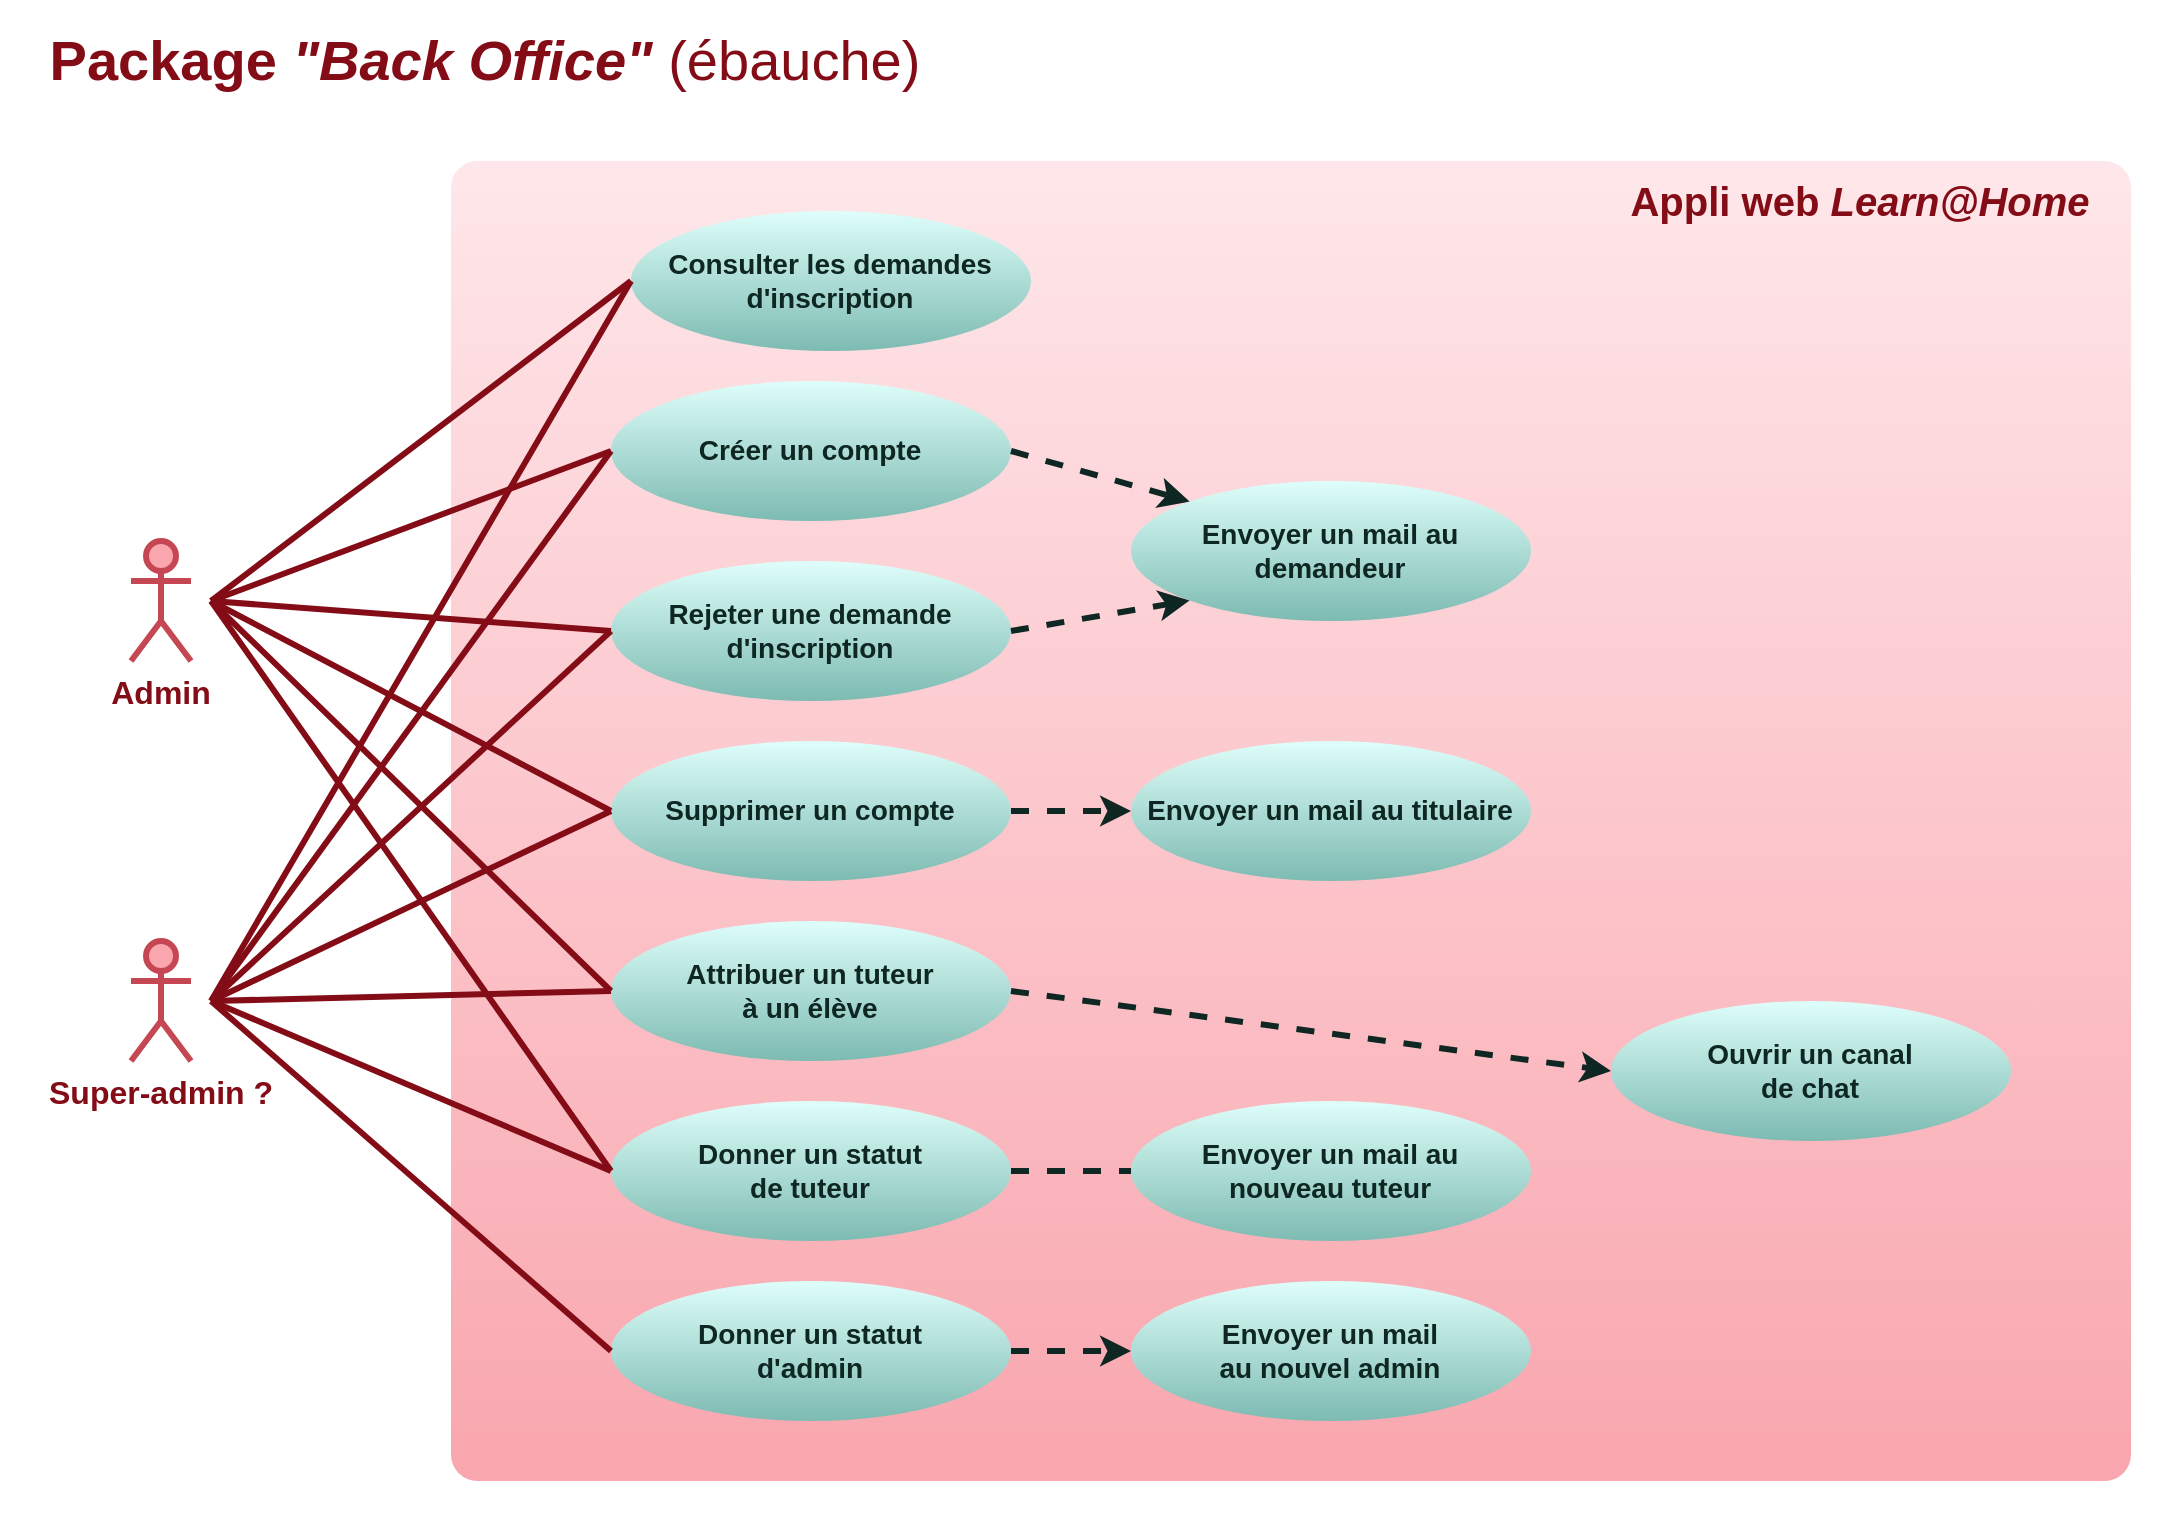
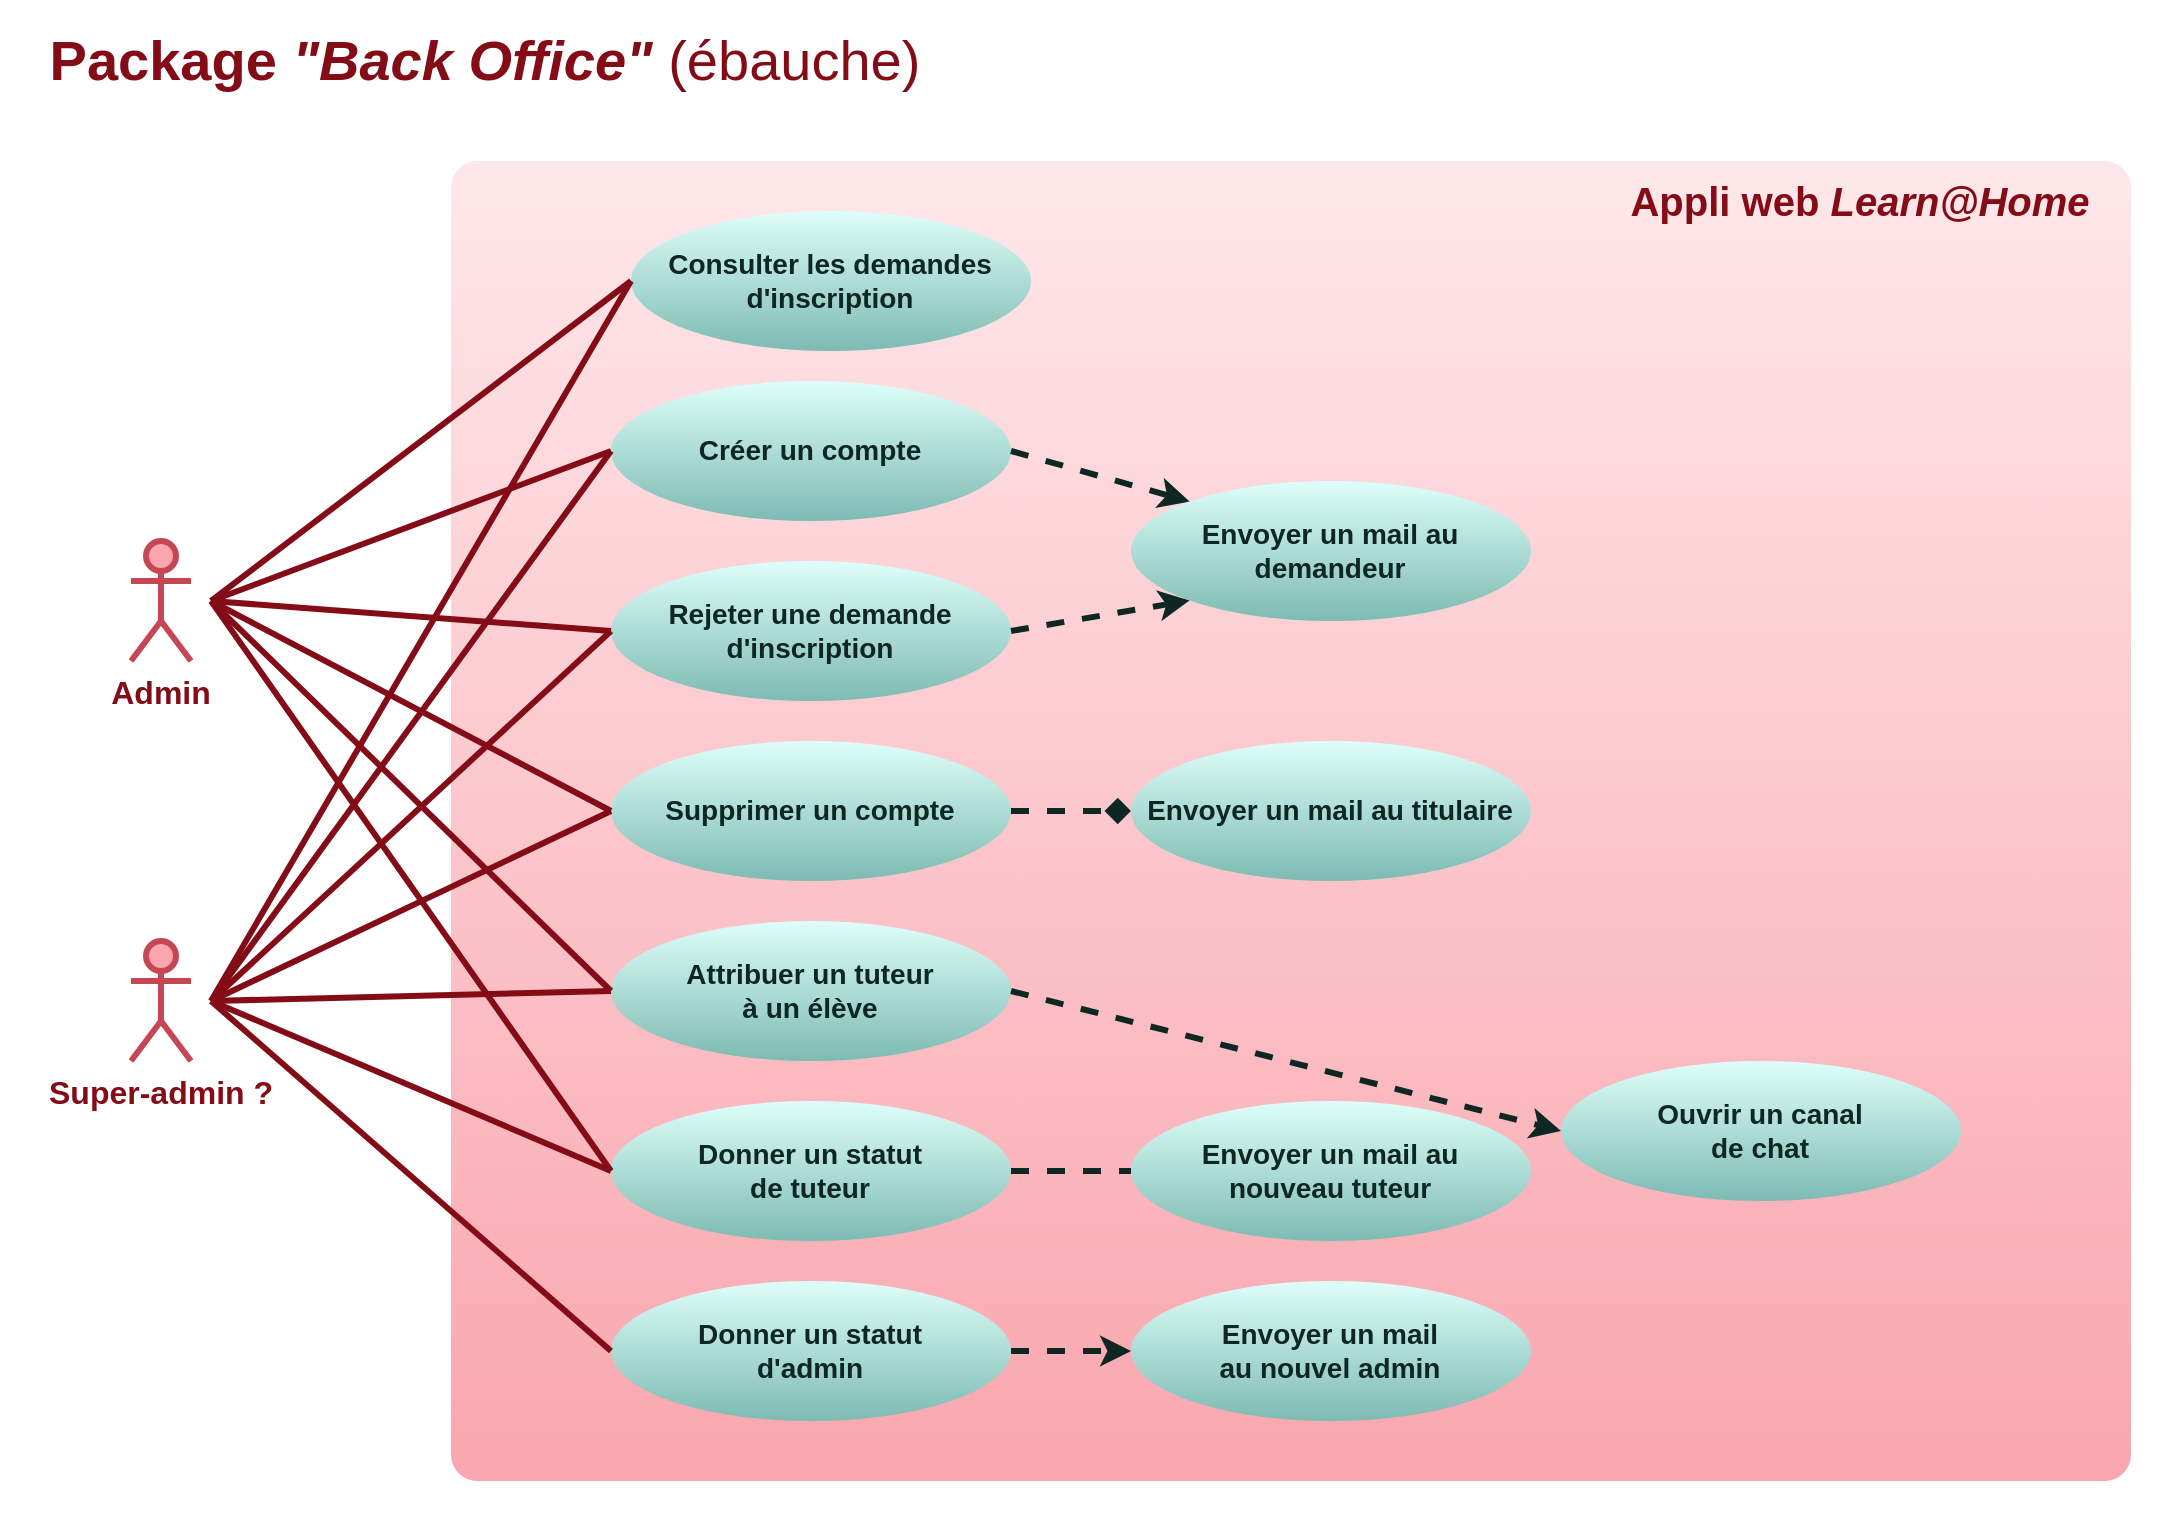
edge "Supprimer un compte" -> "Envoyer un mail au titulaire": arrowhead classic -> diamond
node "Ouvrir un canal de chat": moved (1811, 1071) -> (1761, 1131)
